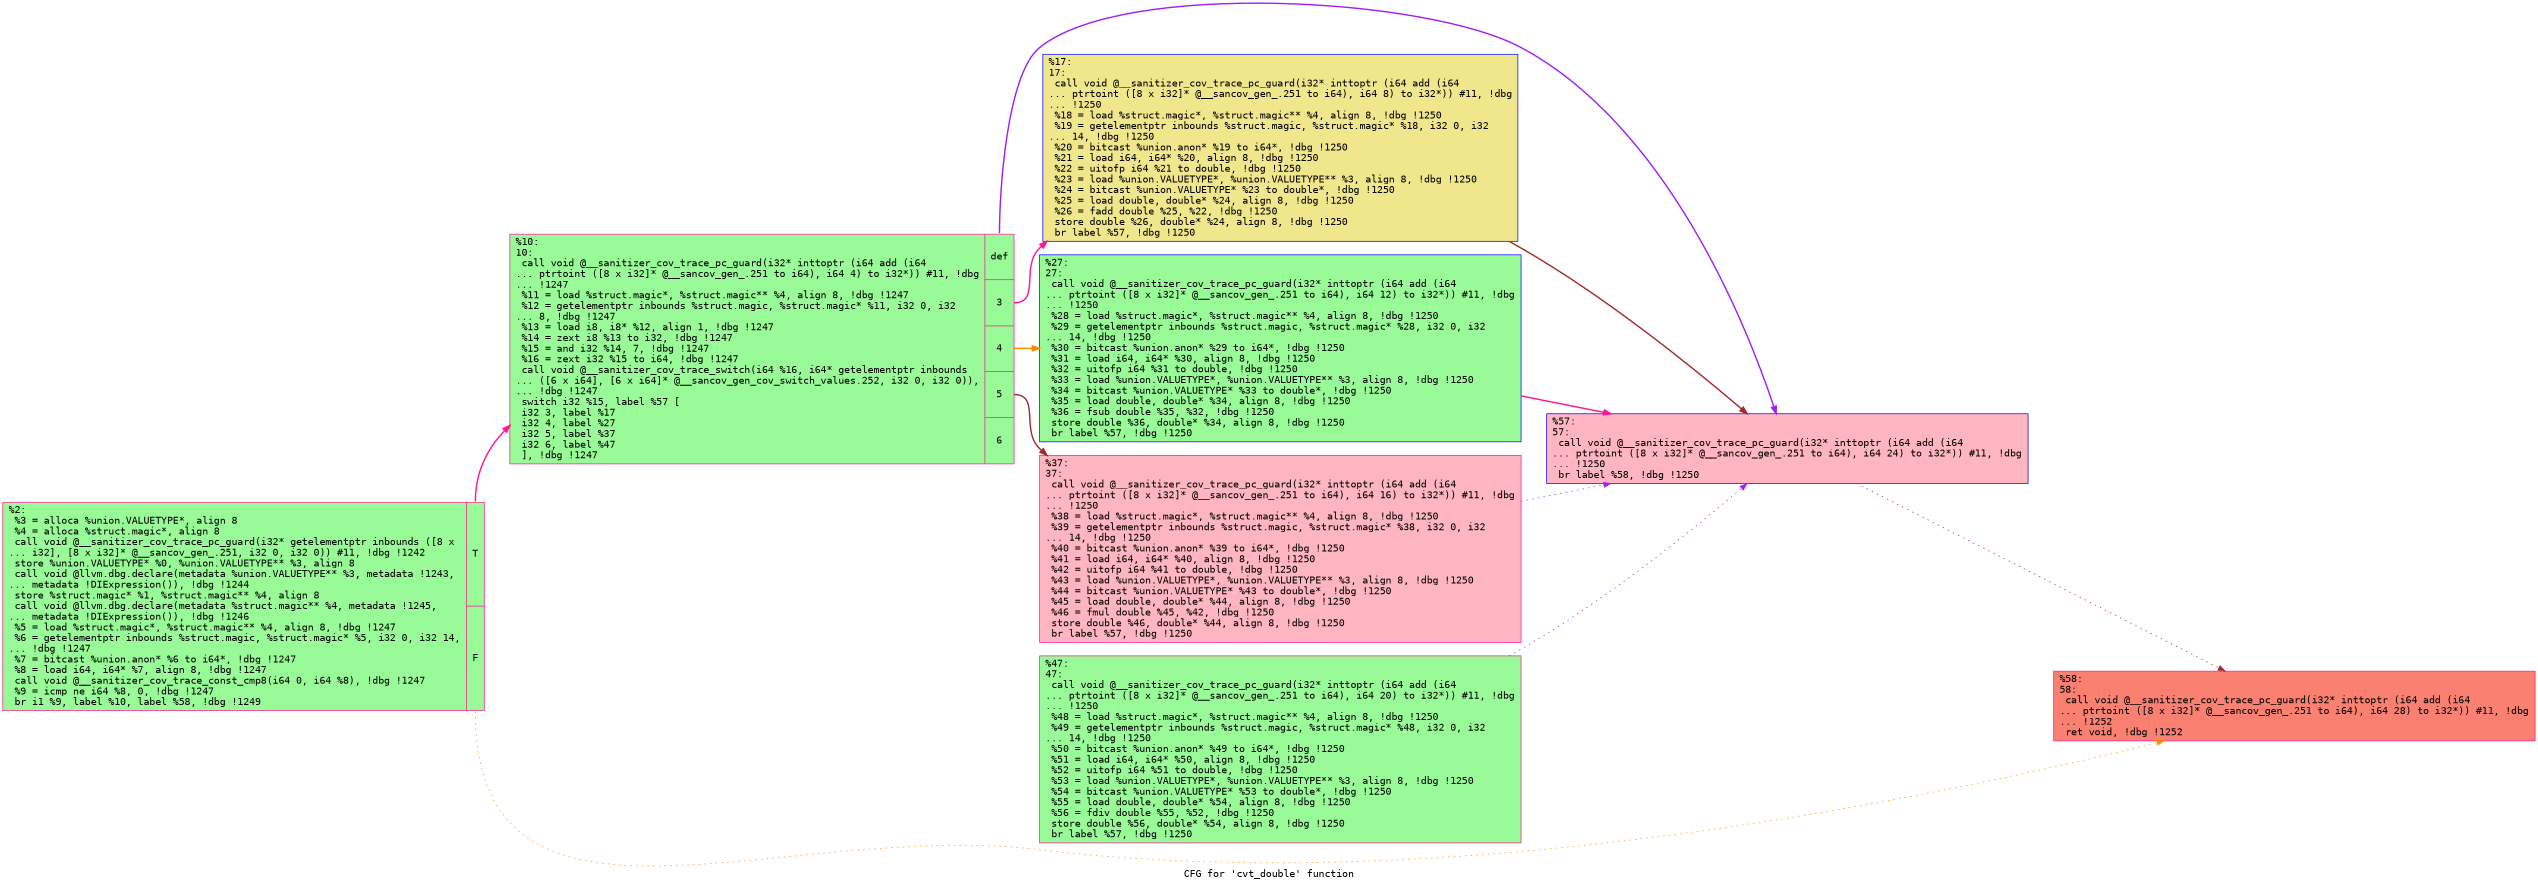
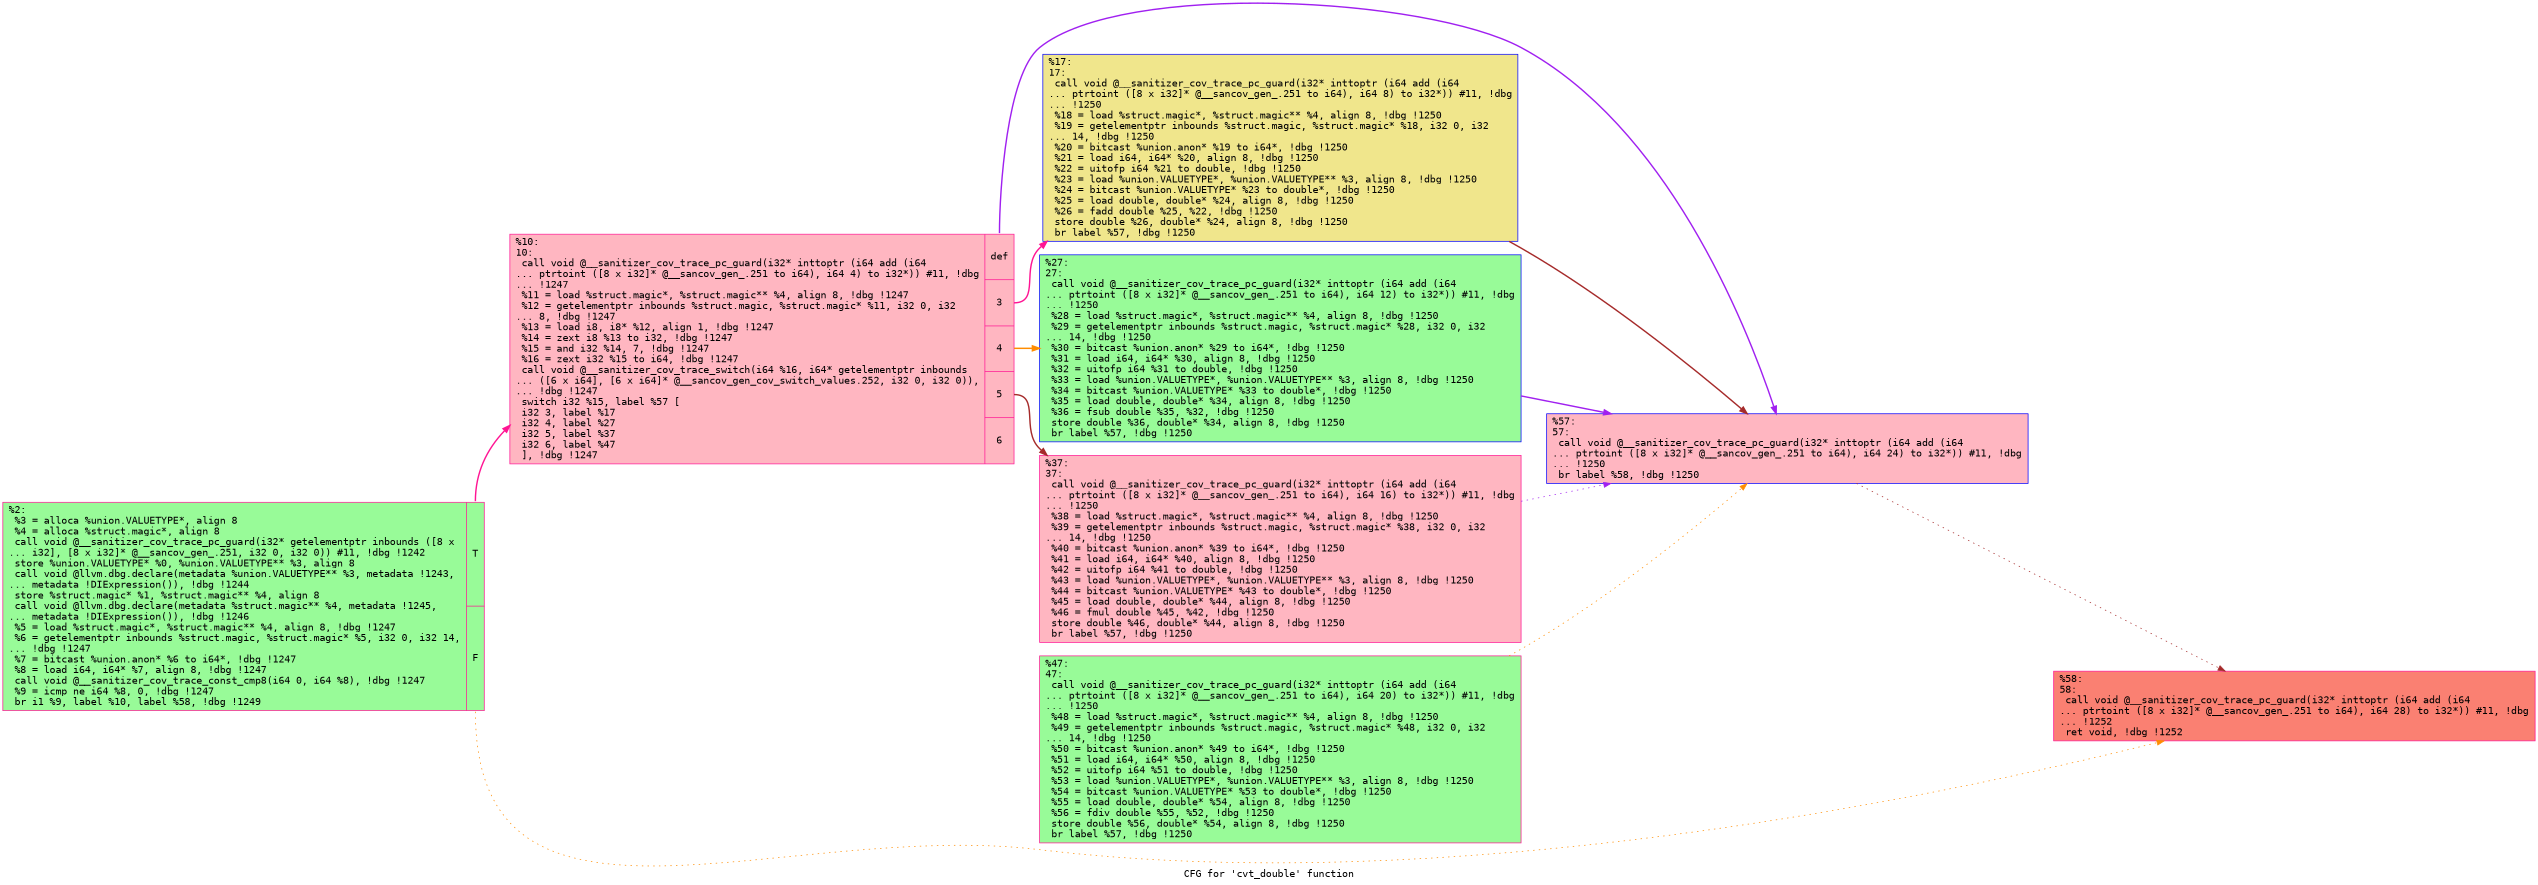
node "%10:": fillcolor palegreen -> lightpink
edge "%27:" -> "%57:": color deeppink -> purple
edge "%47:" -> "%57:": color purple -> darkorange
